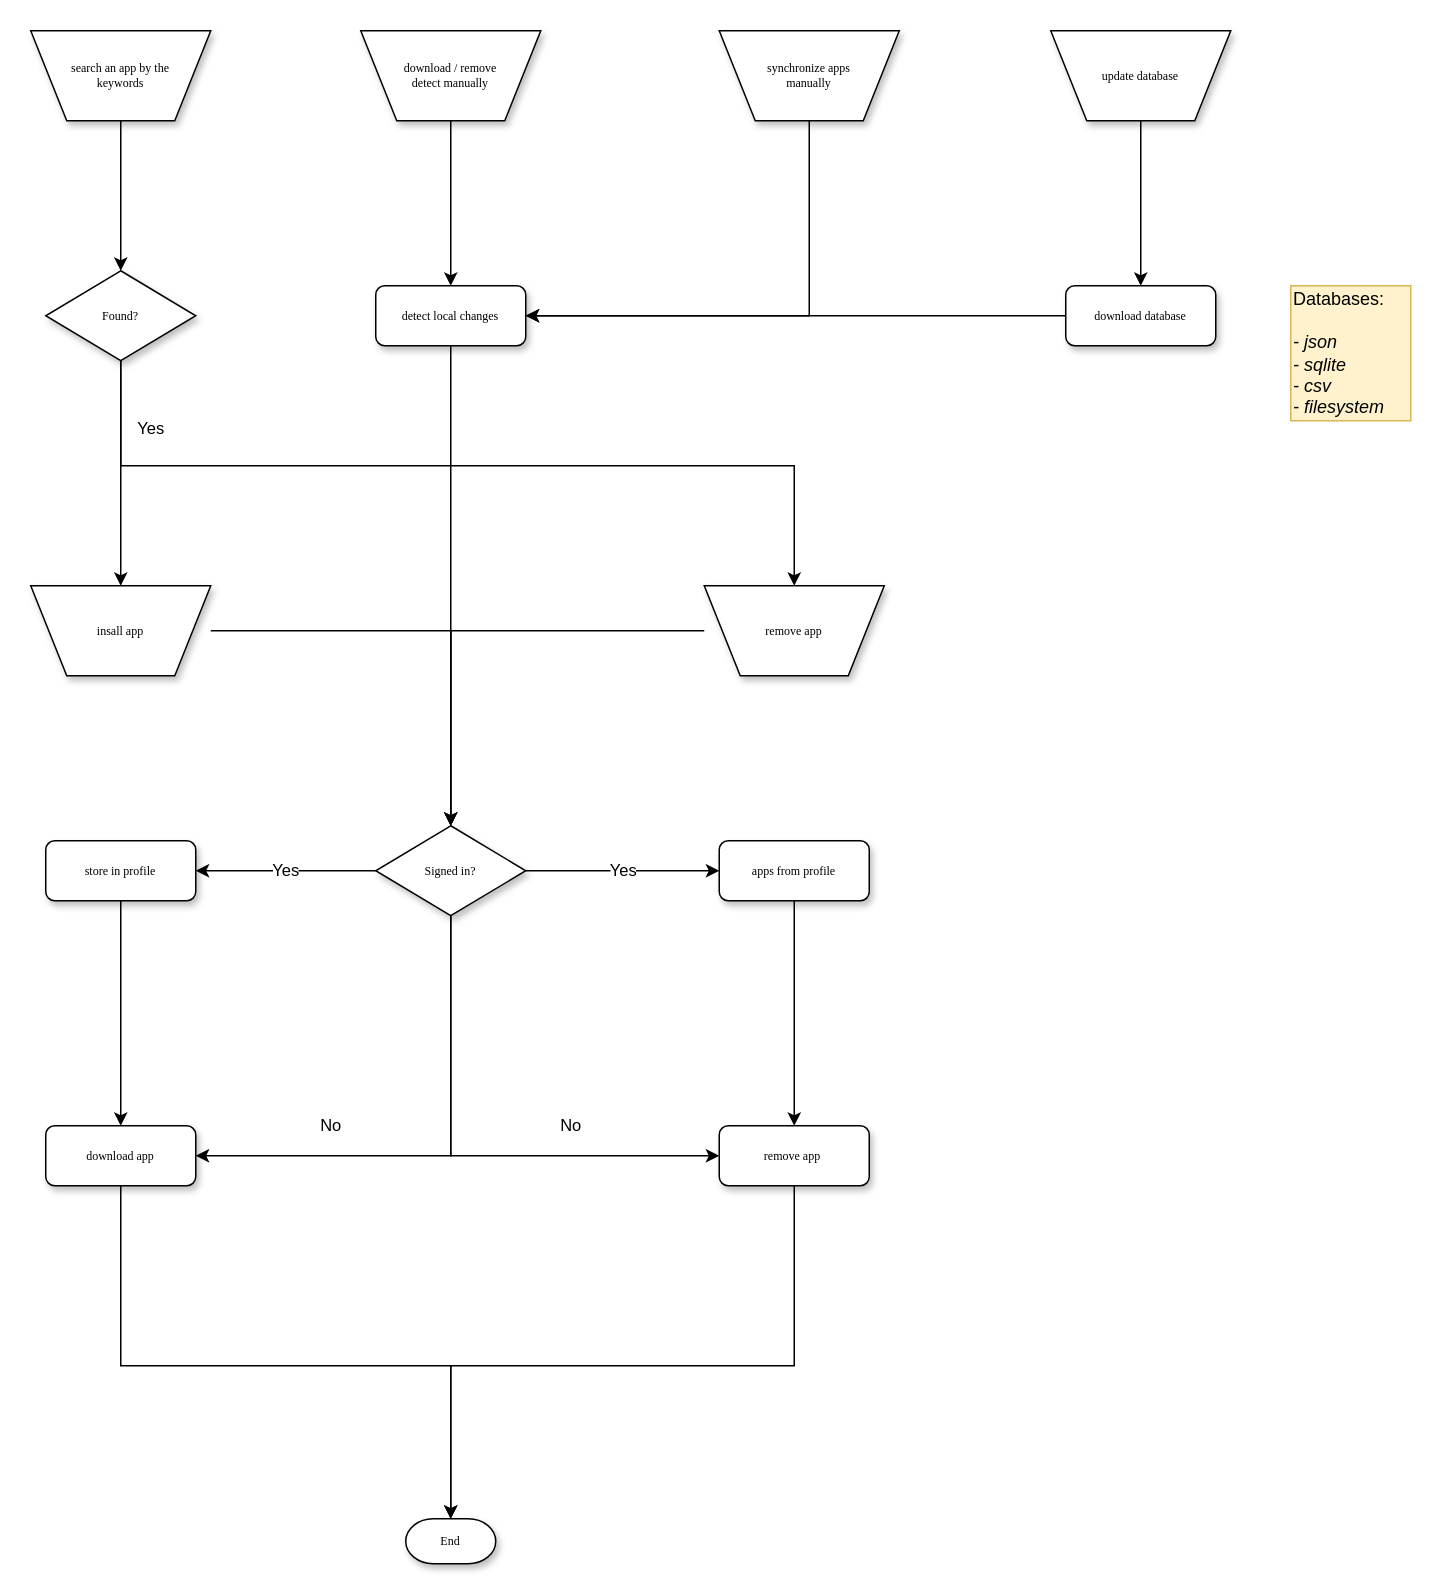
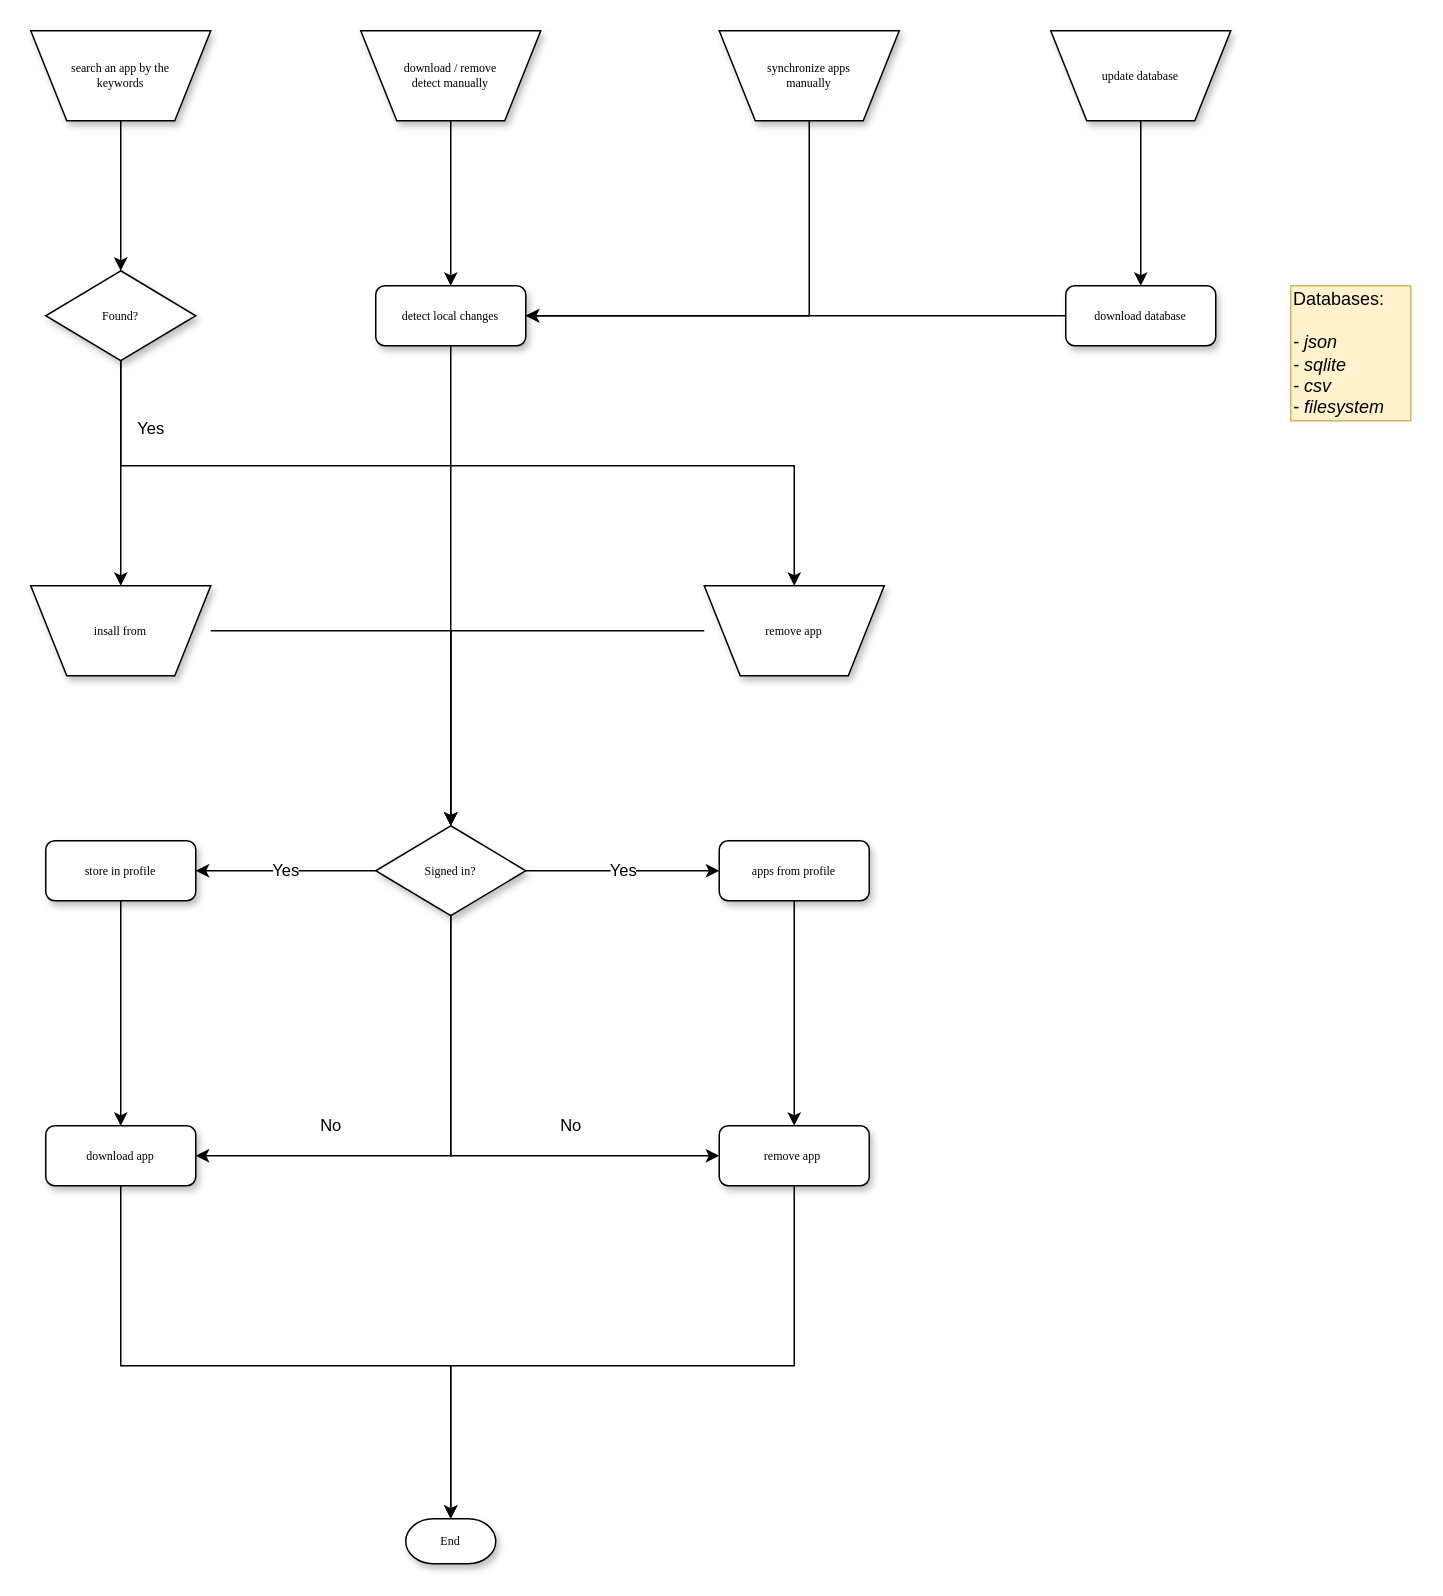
node "insall app": label "insall app" -> "insall from"
